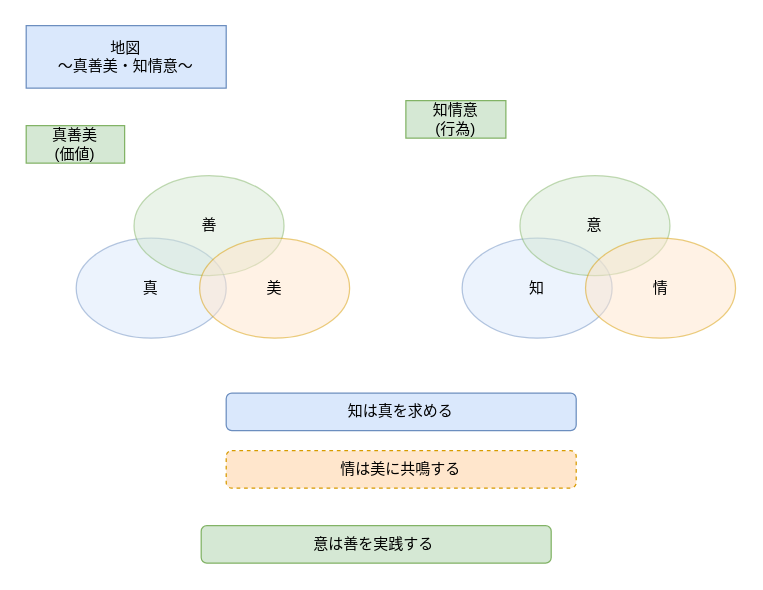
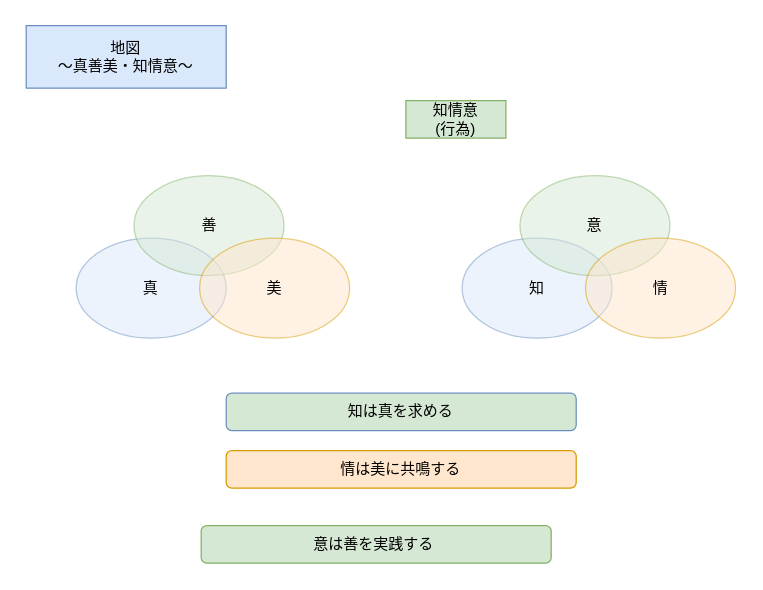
node "真善美 (価値)": removed
node "知は真を求める": fillcolor #dae8fc -> #d5e8d4
node "情は美に共鳴する": style dashed -> solid
